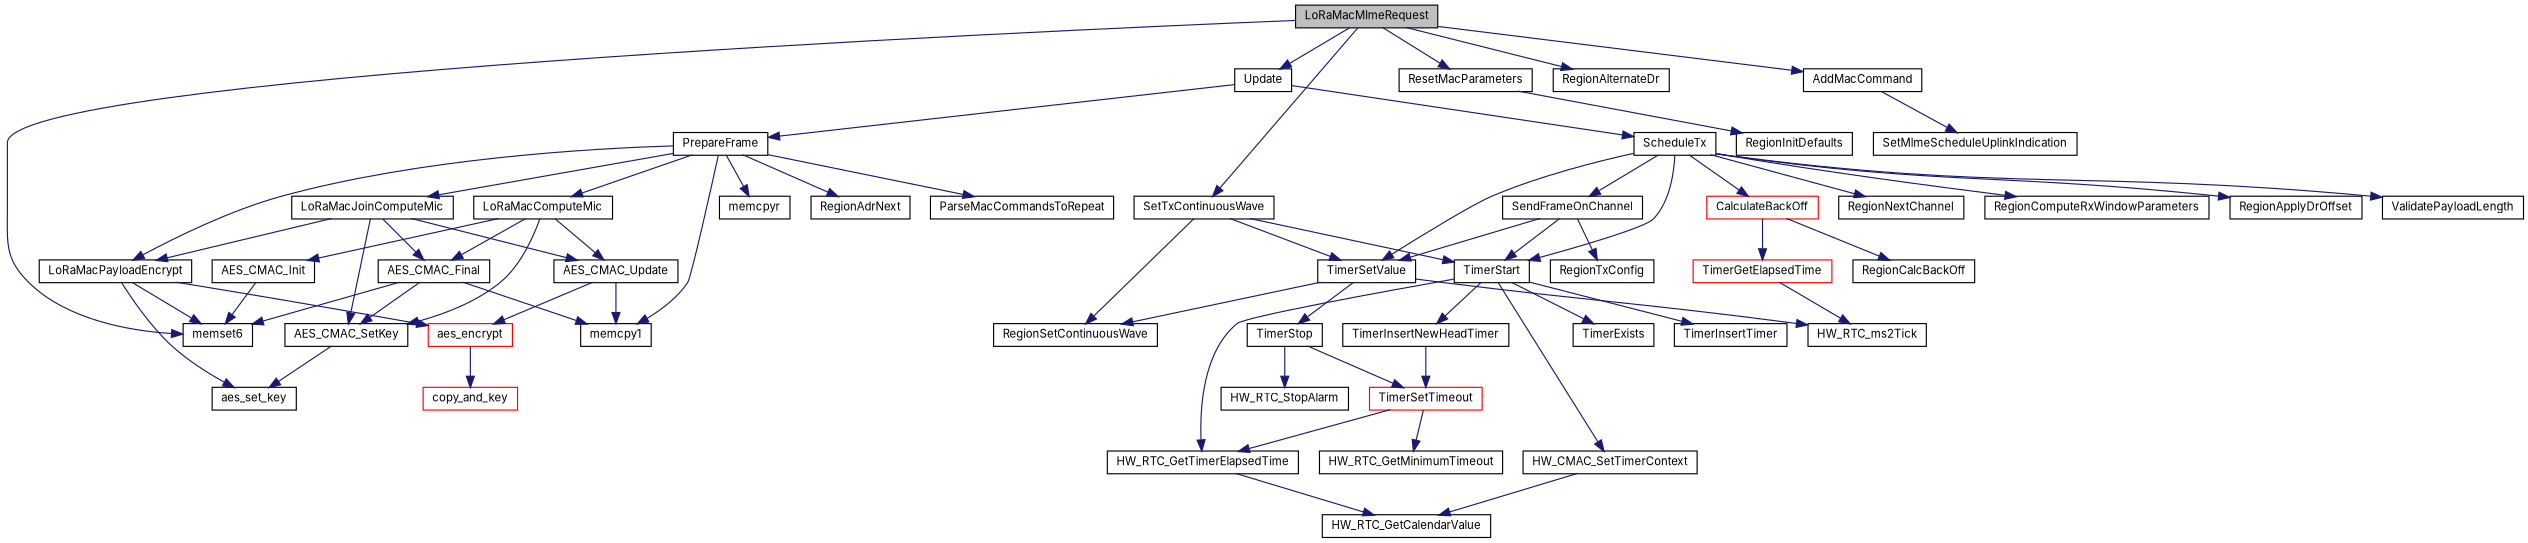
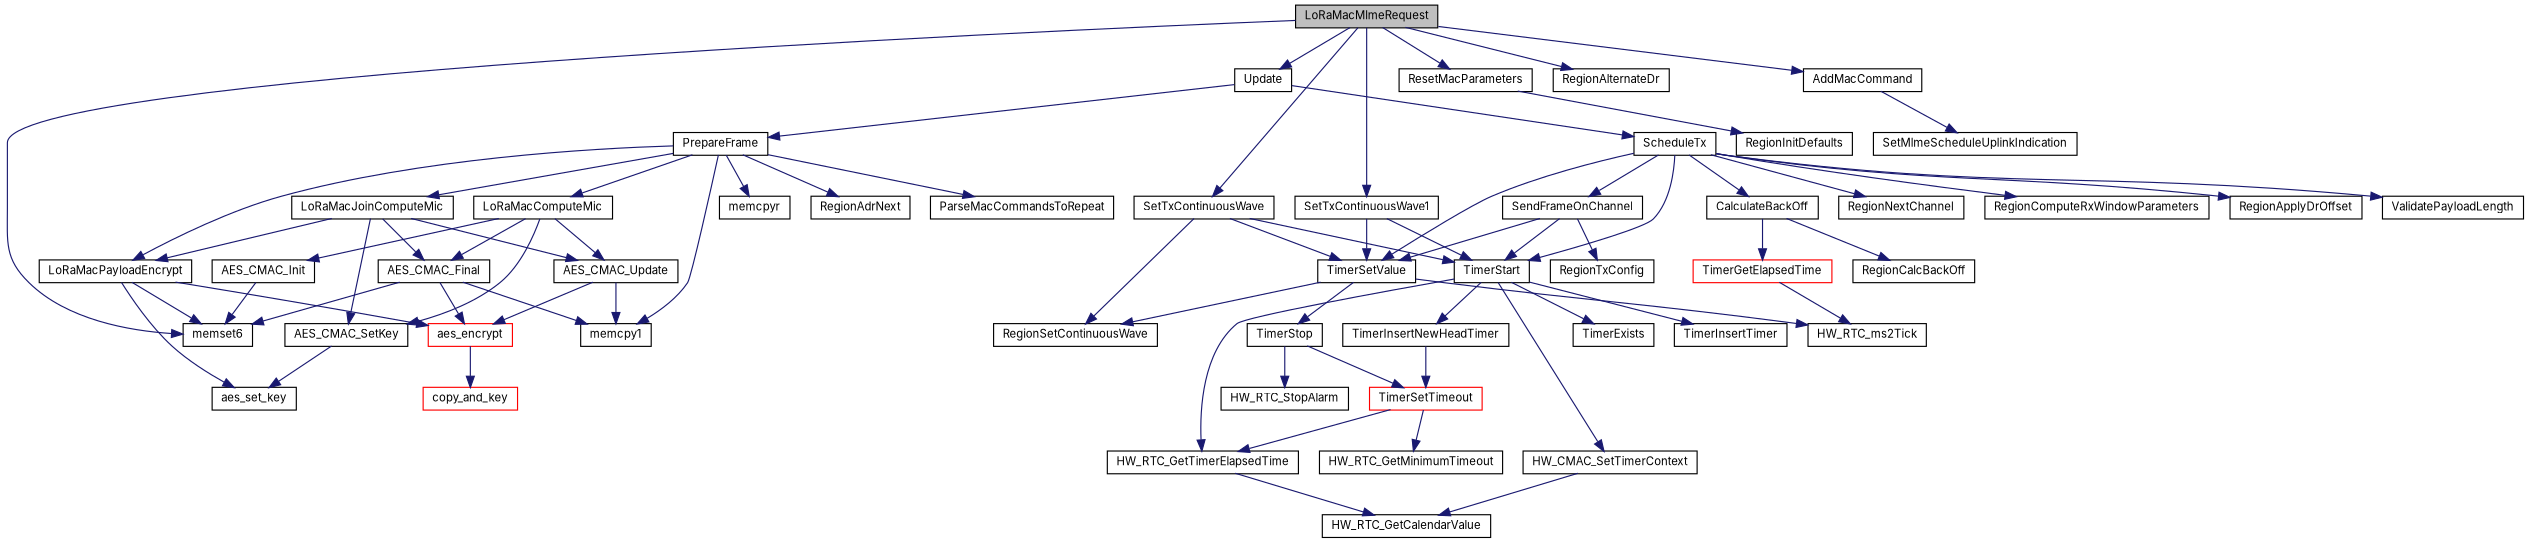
node "SetTxContinuousWave1": added
node "CalculateBackOff": color red -> black
edge "AES_CMAC_Final" -> "AES_CMAC_SetKey": now "AES_CMAC_Final" -> "aes_encrypt"
